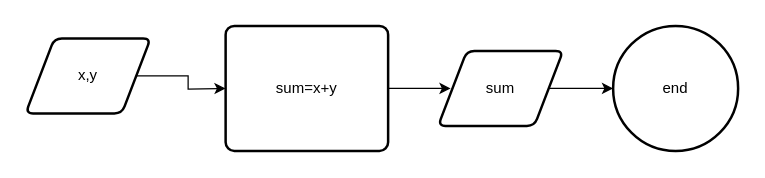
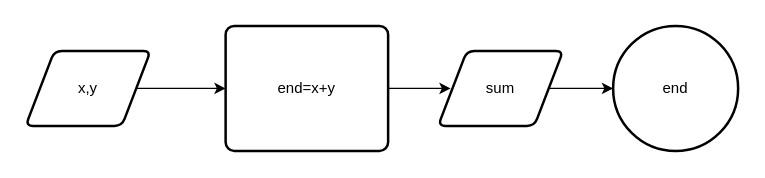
node "x,y": moved (88, 76) -> (88, 88)
node "sum=x+y": label "sum=x+y" -> "end=x+y"
